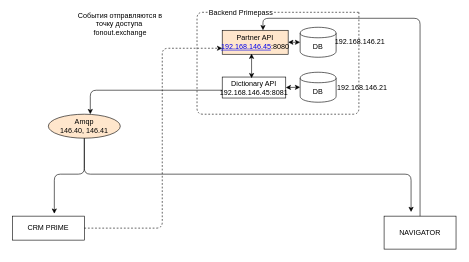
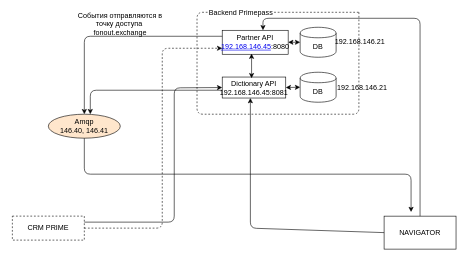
edge "Partner API 192.168.146.45:8080" -> "Amqp 146.40, 146.41": added
node "Partner API 192.168.146.45:8080": fillcolor #ffe6cc -> #ffffff
edge "CRM PRIME" -> "Dictionary API 192.168.146.45:8081": added
edge "NAVIGATOR" -> "Dictionary API 192.168.146.45:8081": added
edge "Amqp 146.40, 146.41" -> "CRM PRIME": removed
node "CRM PRIME": style solid -> dashed
